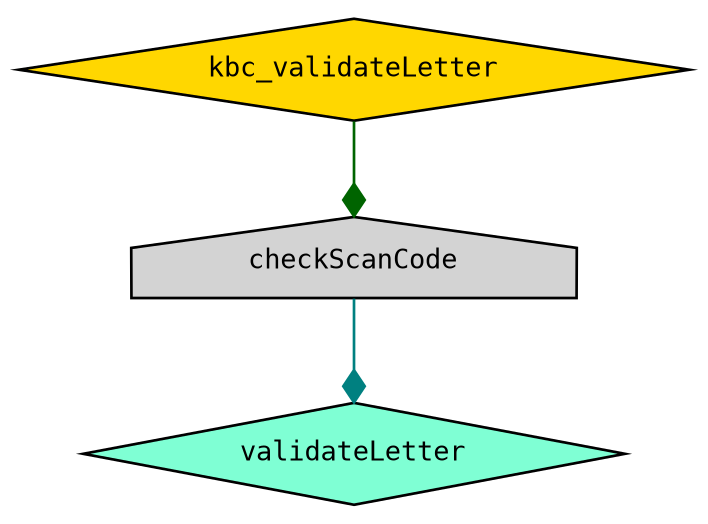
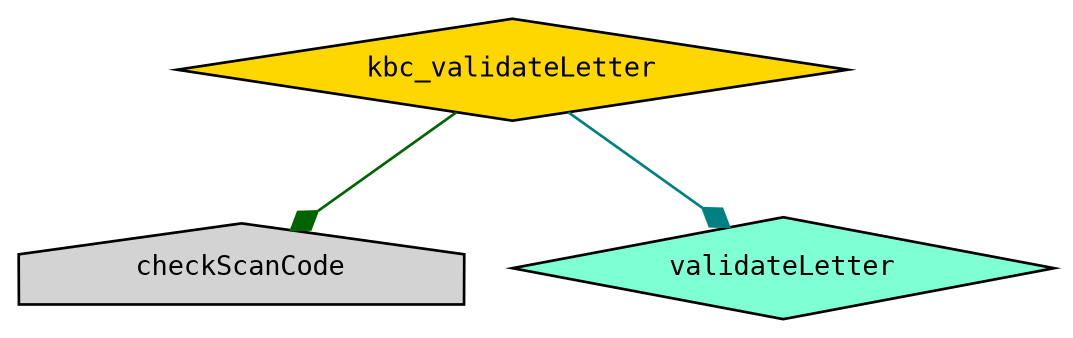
edge "checkScanCode" -> "validateLetter": now "kbc_validateLetter" -> "validateLetter"
